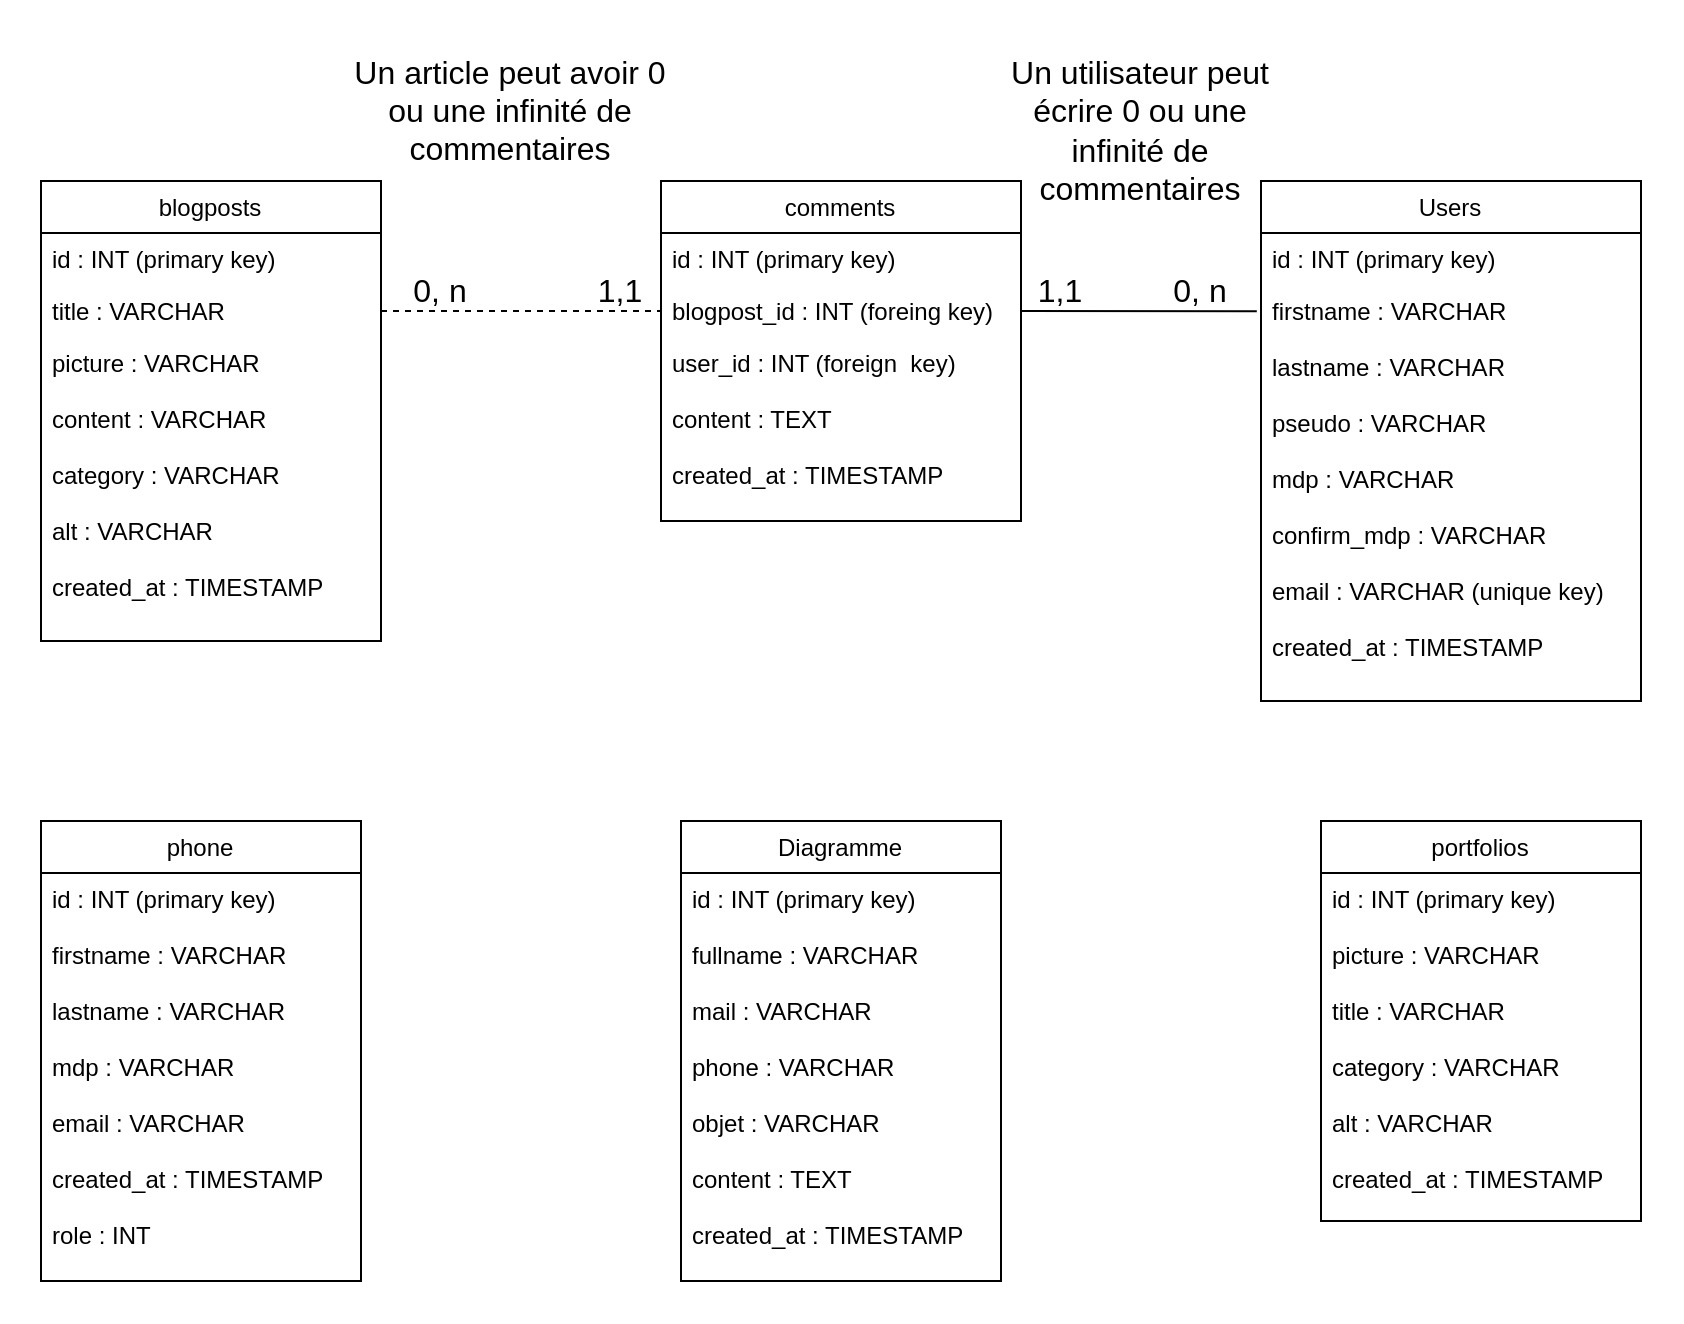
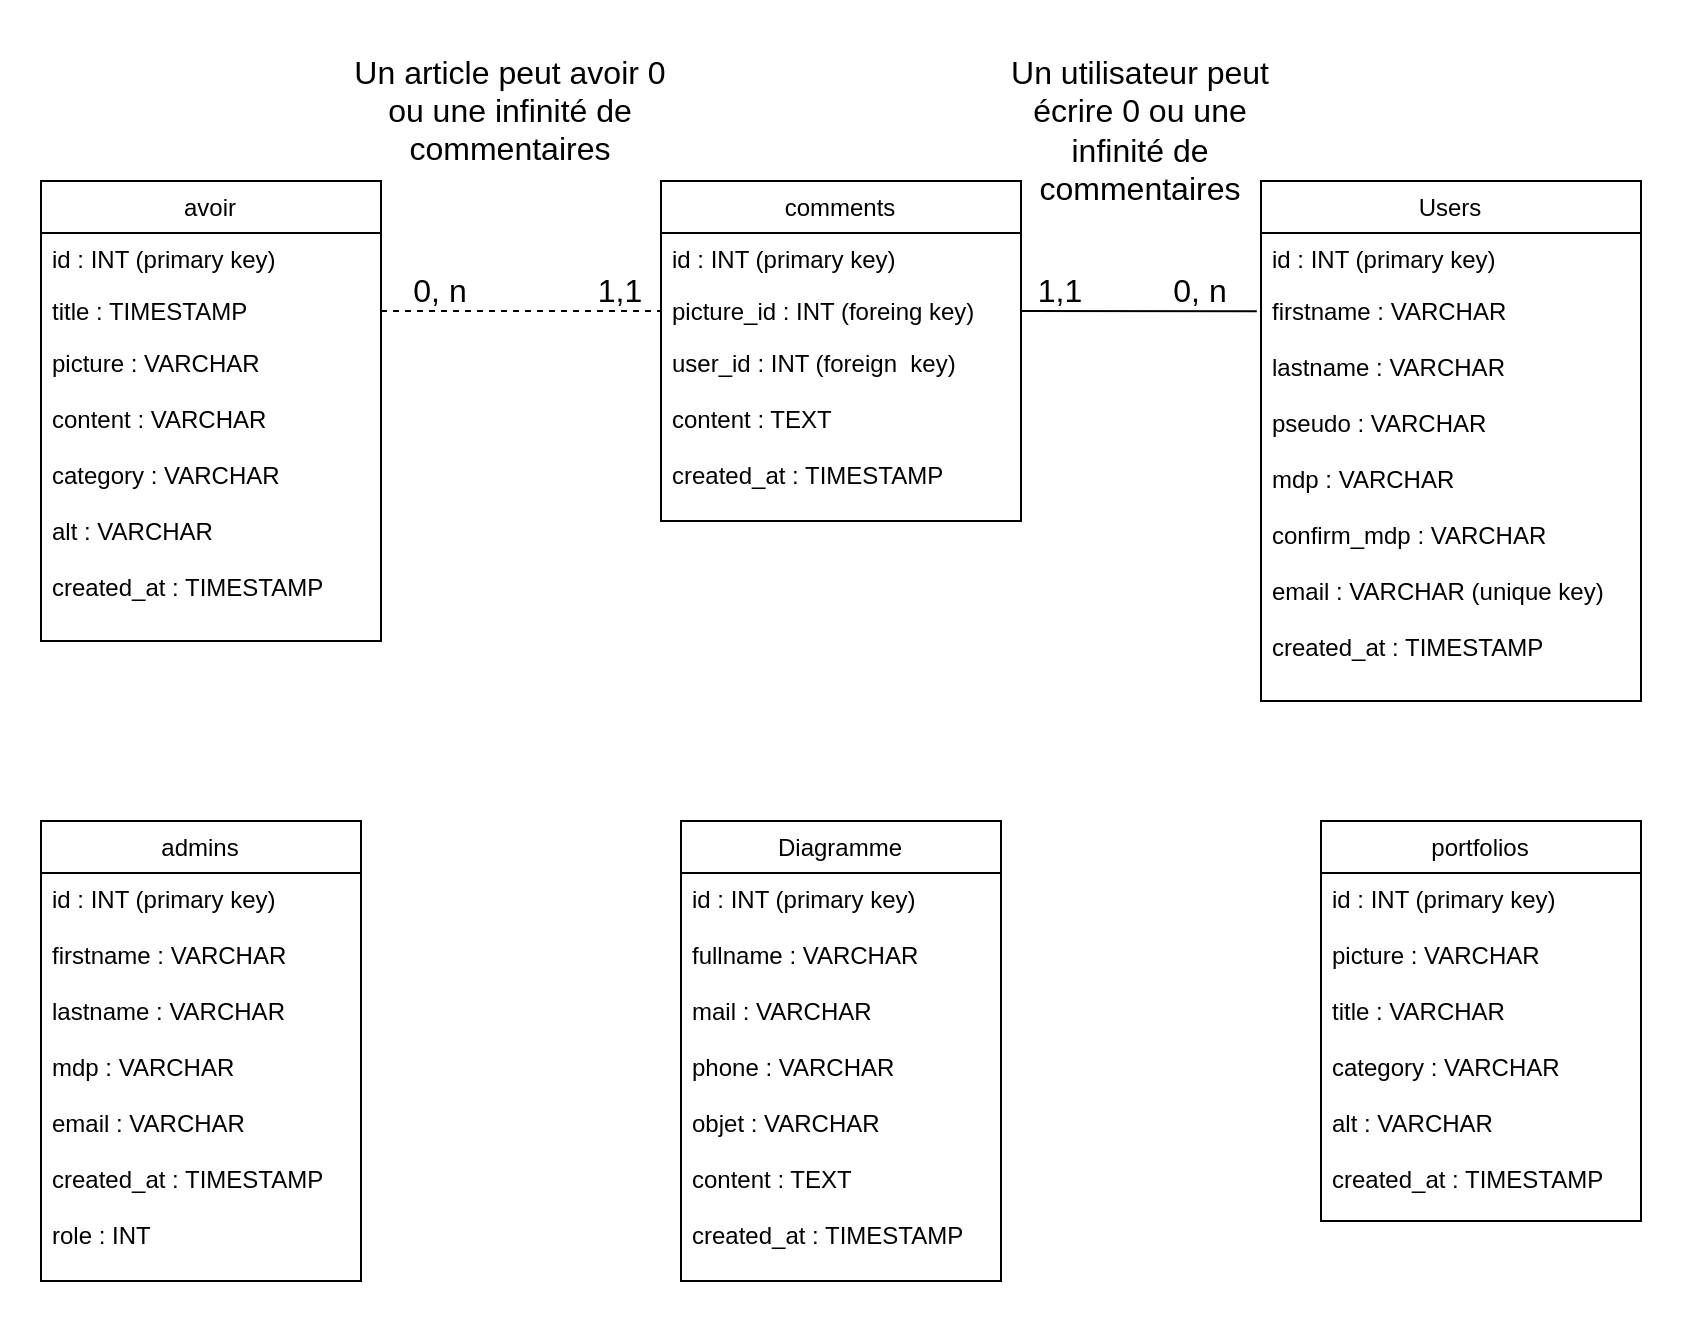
node "blogposts": label "blogposts" -> "avoir"
node "title : VARCHAR": label "title : VARCHAR" -> "title : TIMESTAMP"
node "blogpost_id : INT (foreing key)": label "blogpost_id : INT (foreing key)" -> "picture_id : INT (foreing key)"
node "phone": label "phone" -> "admins"
